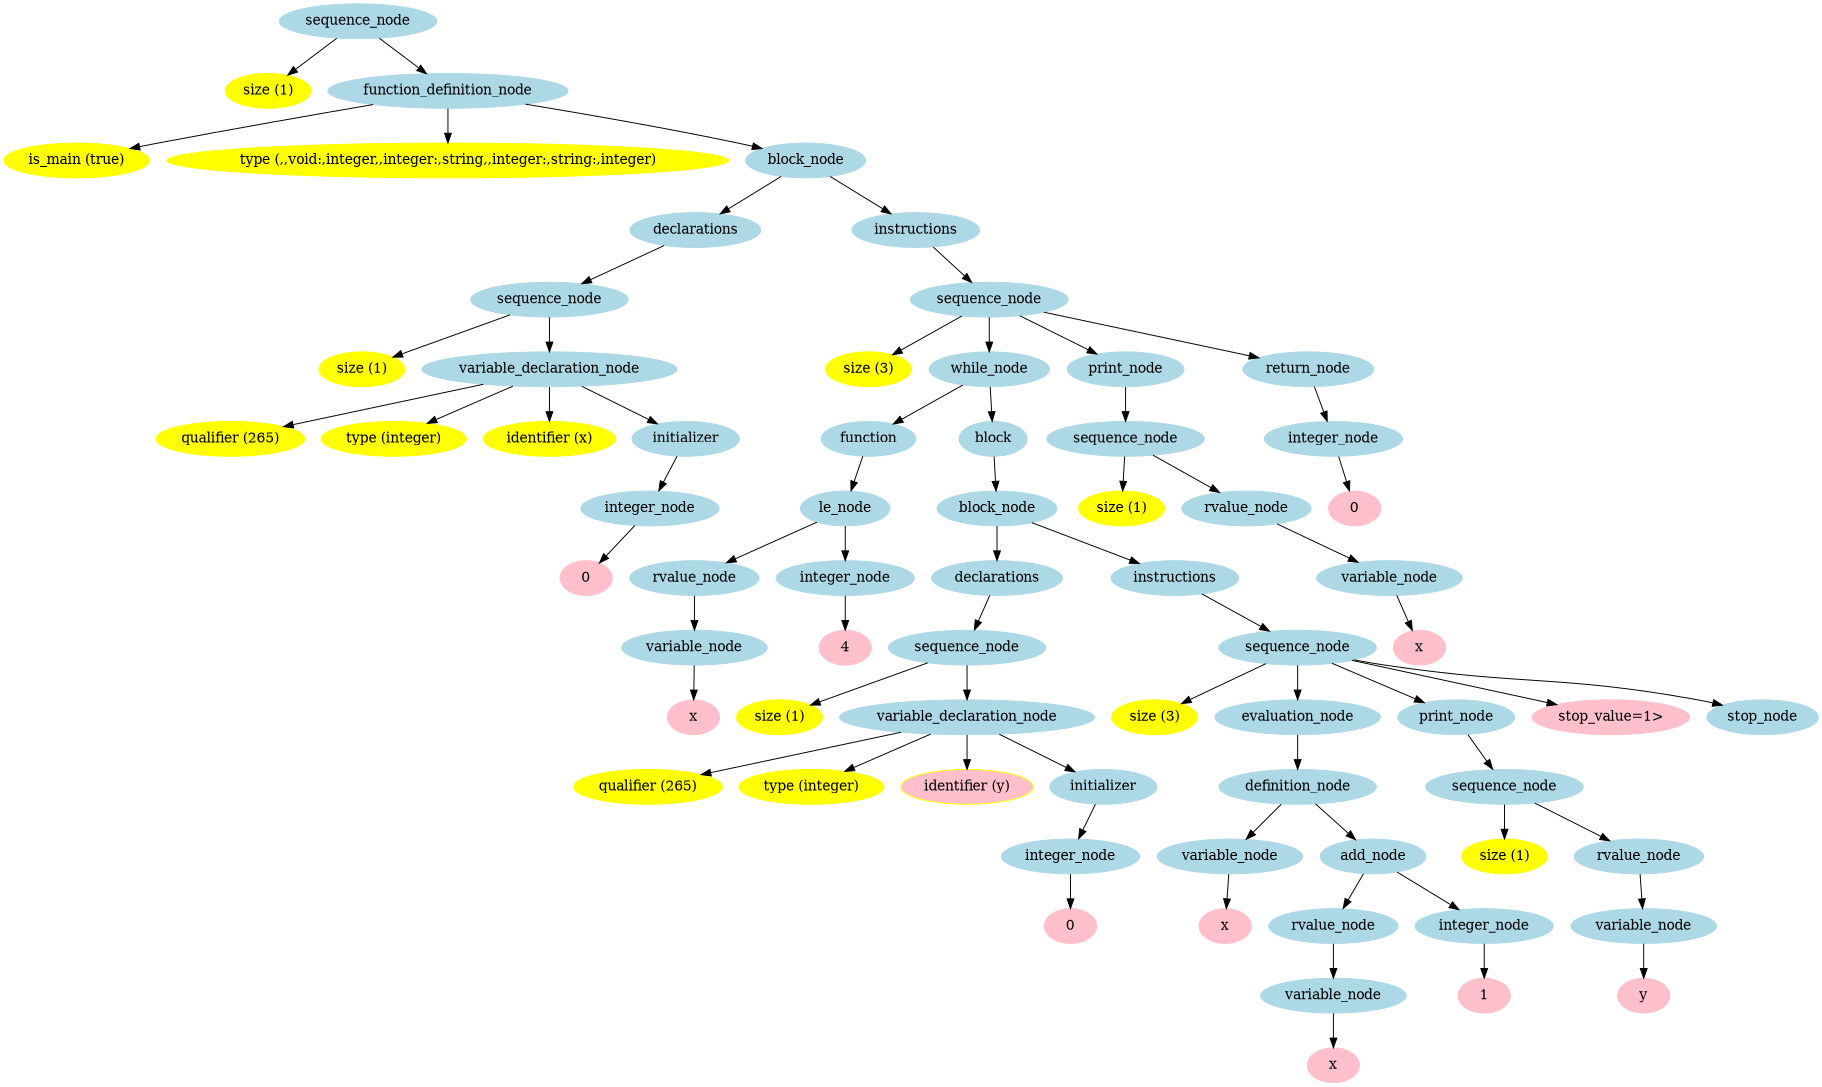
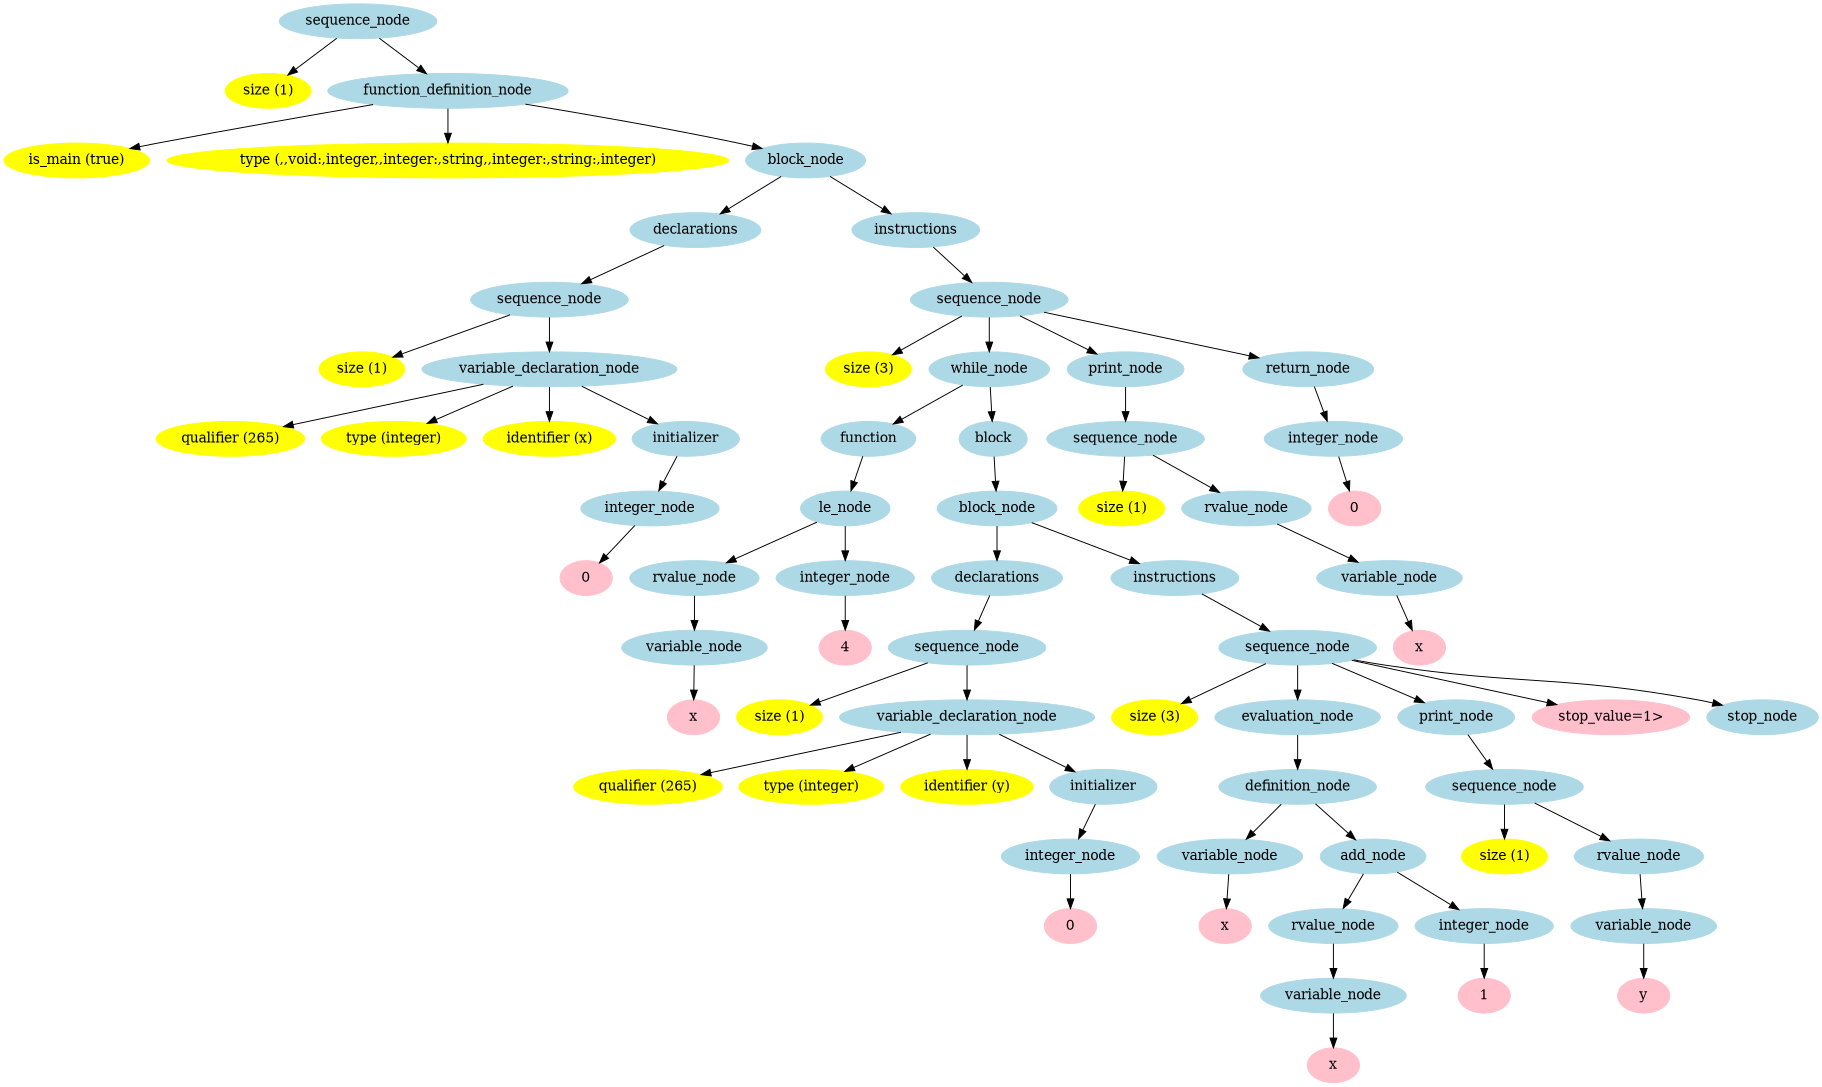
node "identifier (y)": fillcolor pink -> yellow
